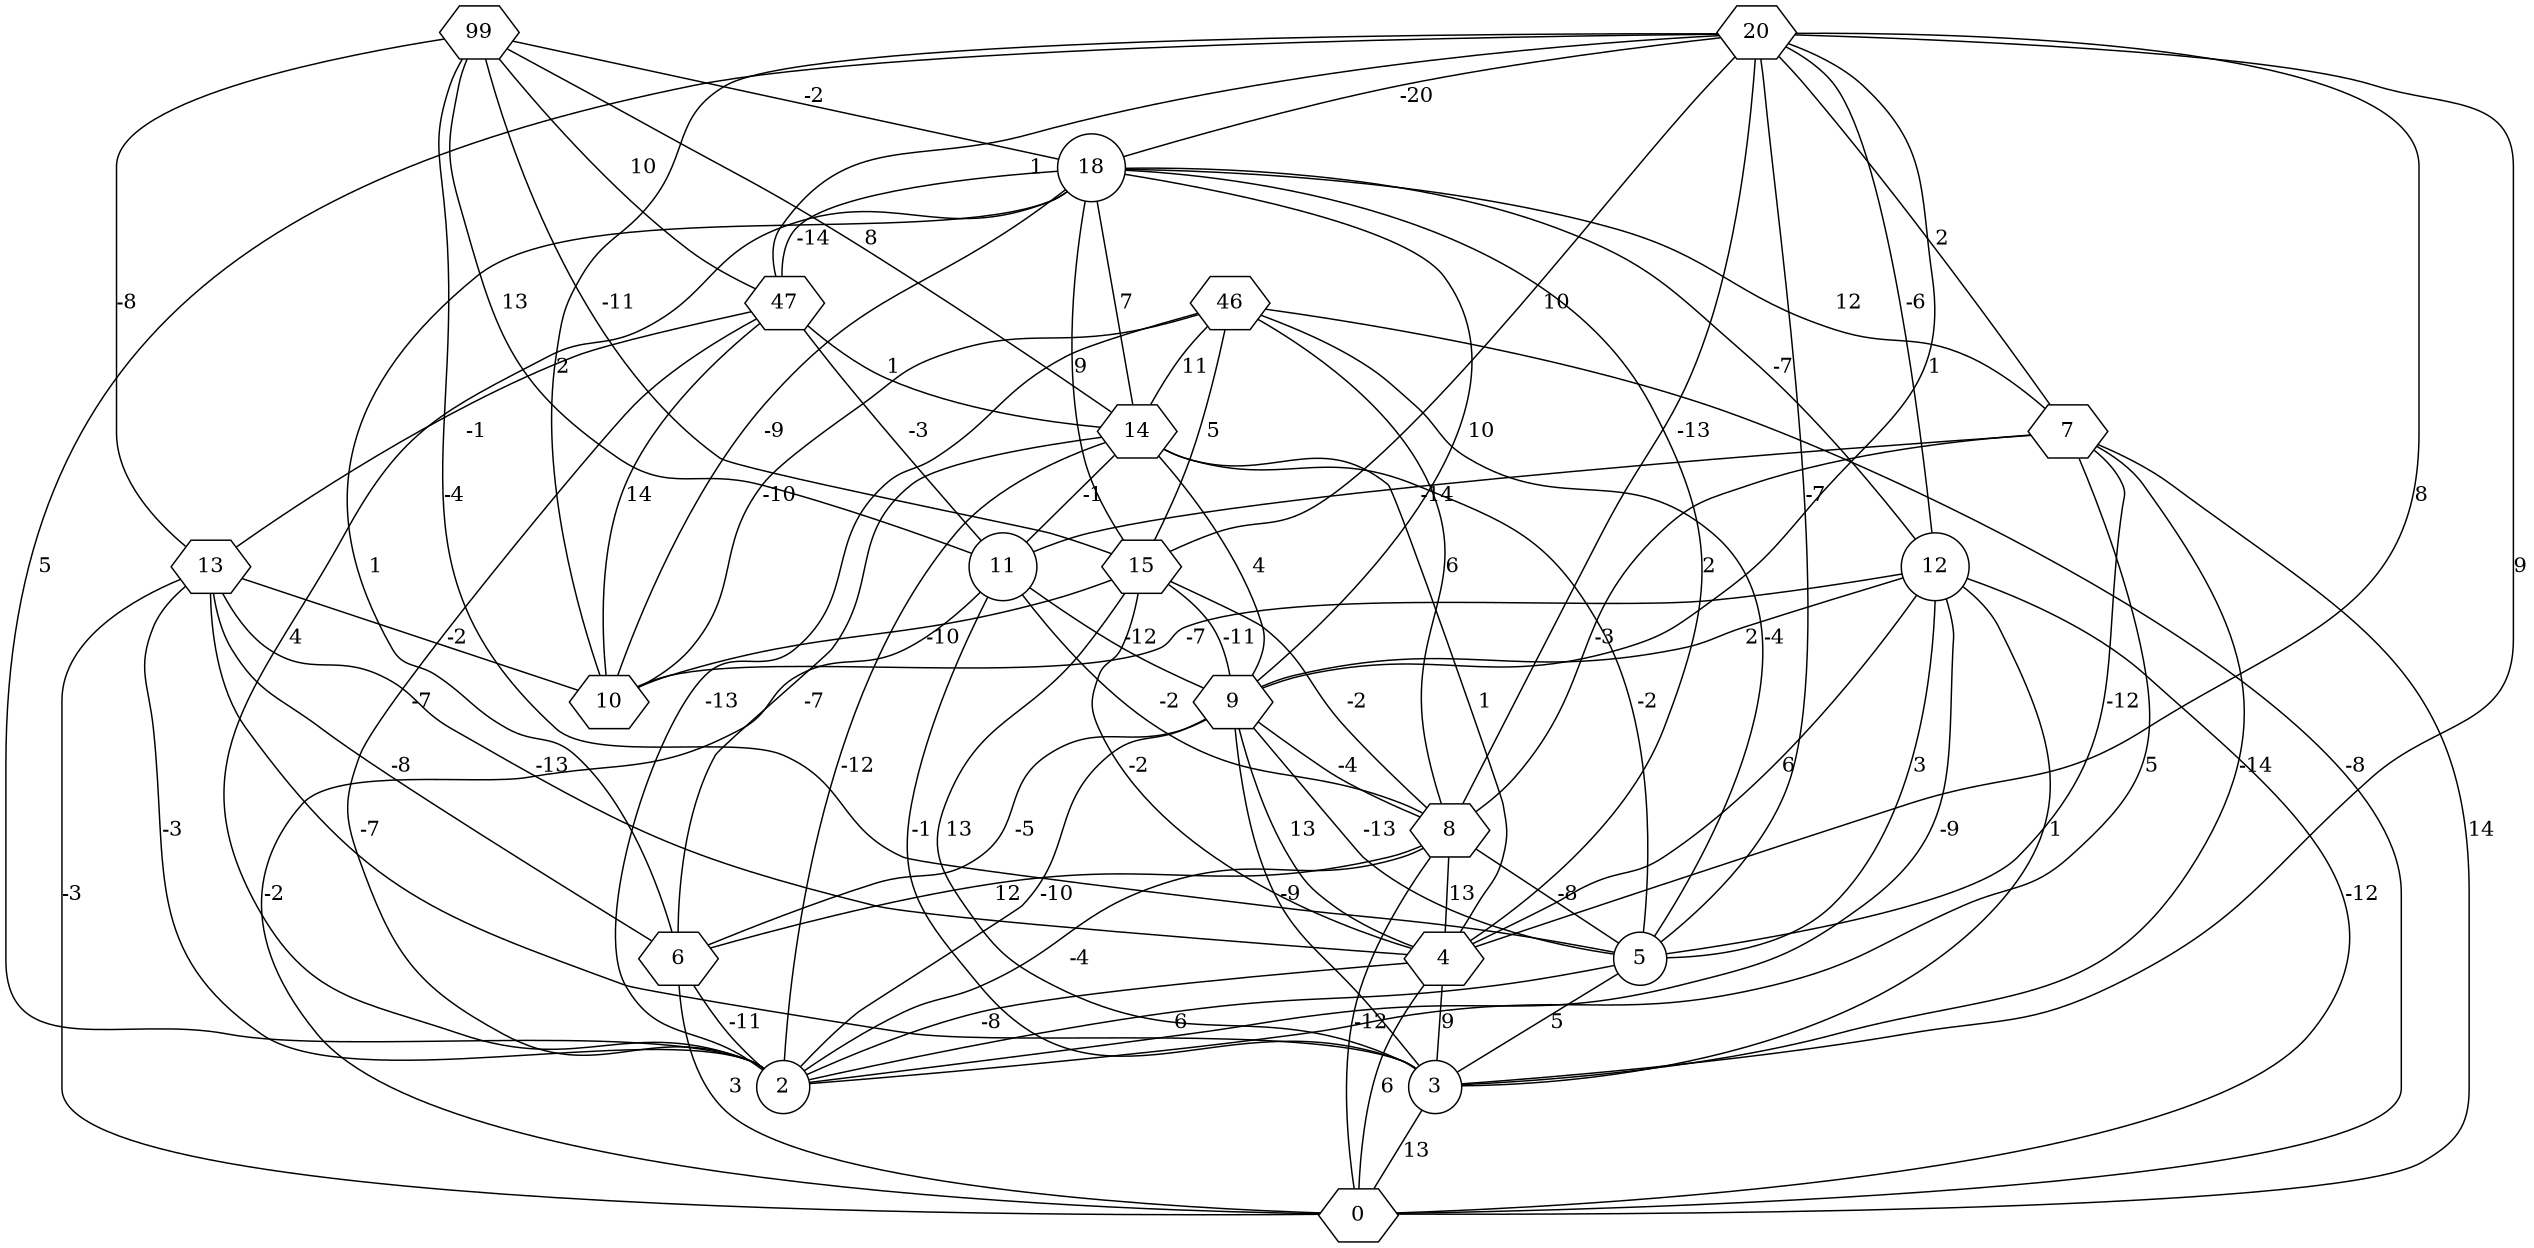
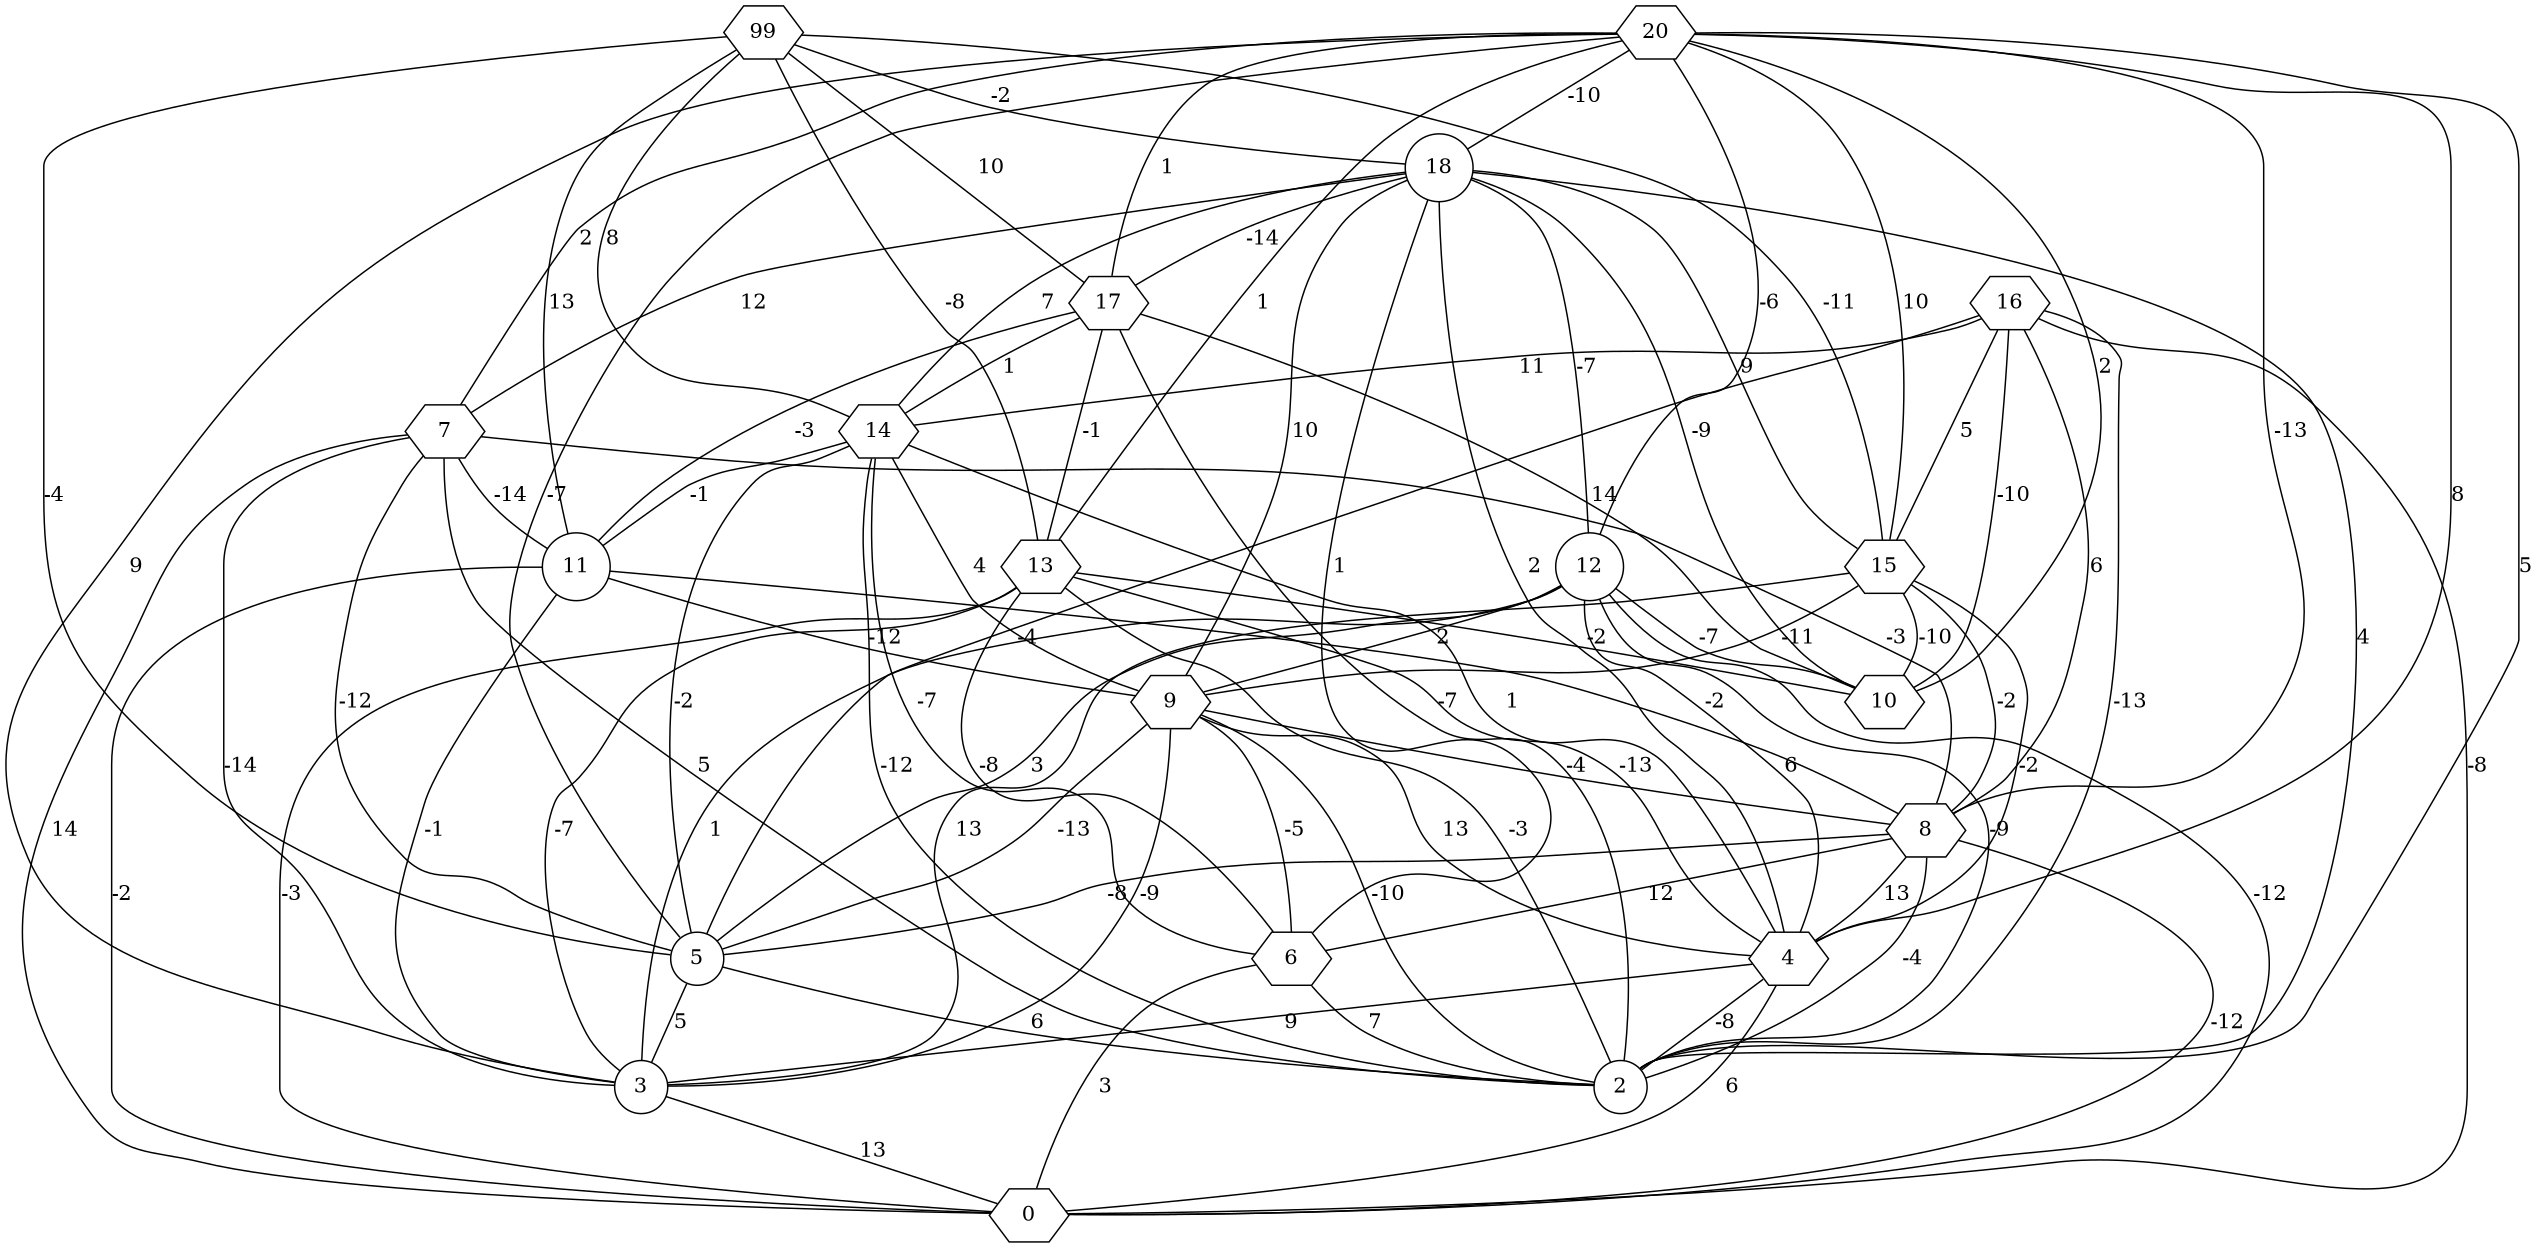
edge "20" -- "18": label "-20" -> "-10"
node "47": label "47" -> "17"
node "46": label "46" -> "16"
edge "20" -- "9": now "20" -- "13"
edge "6" -- "2": label "-11" -> "7"
